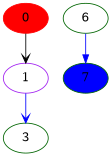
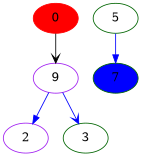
node "6": label "6" -> "5"
node "1": label "1" -> "9"
node "2": added
